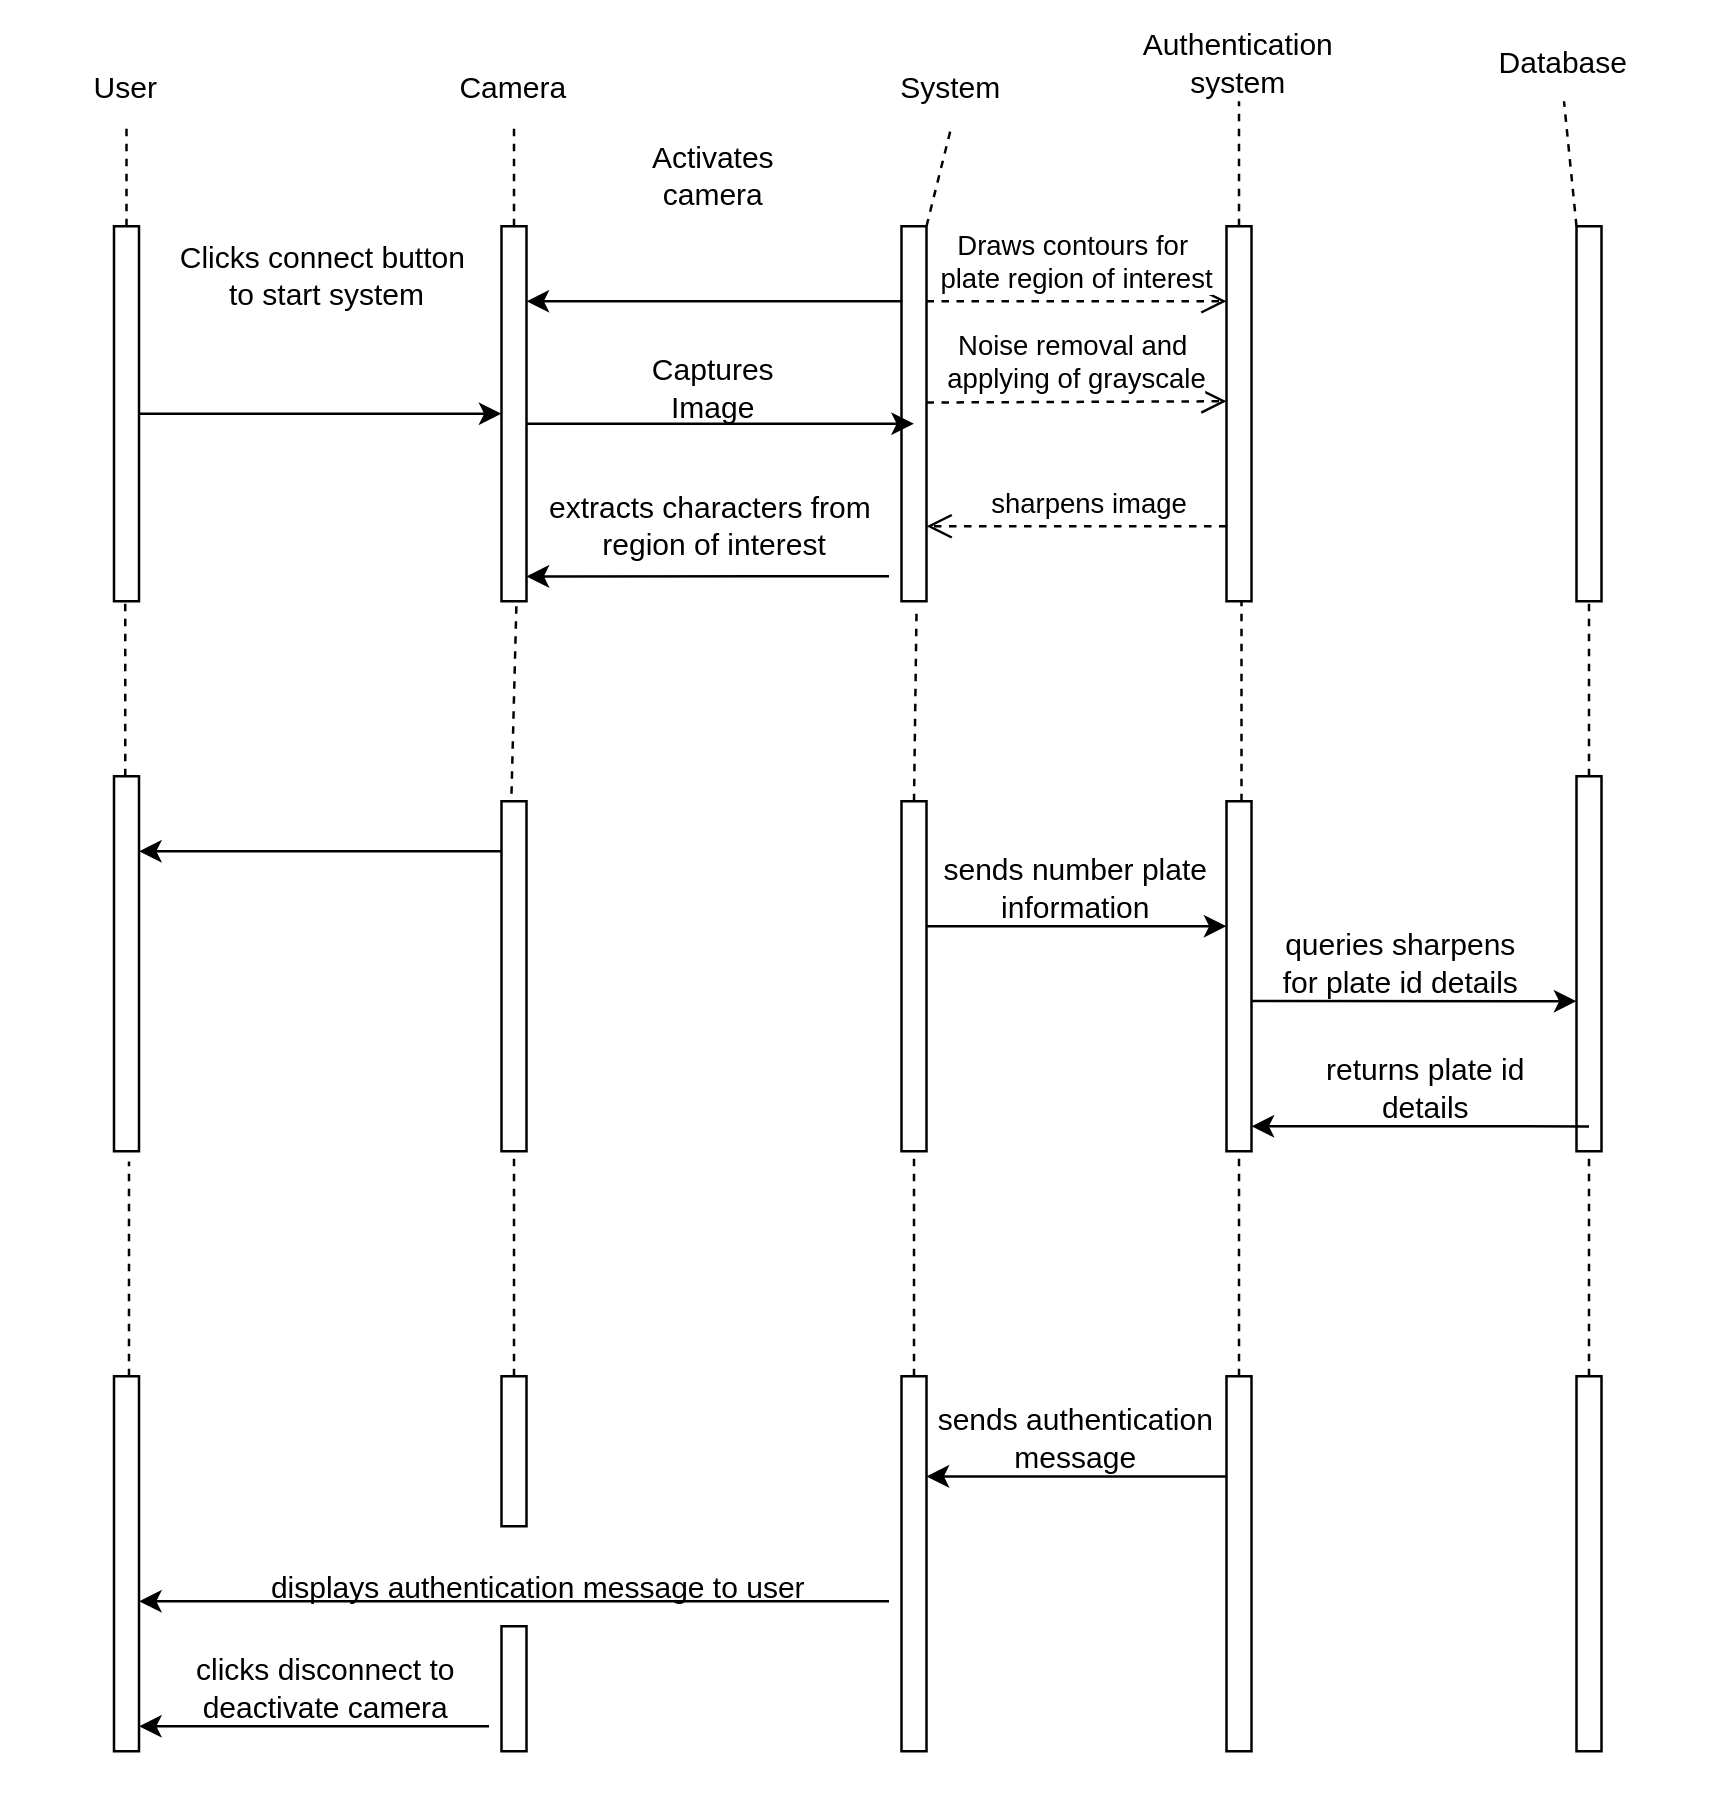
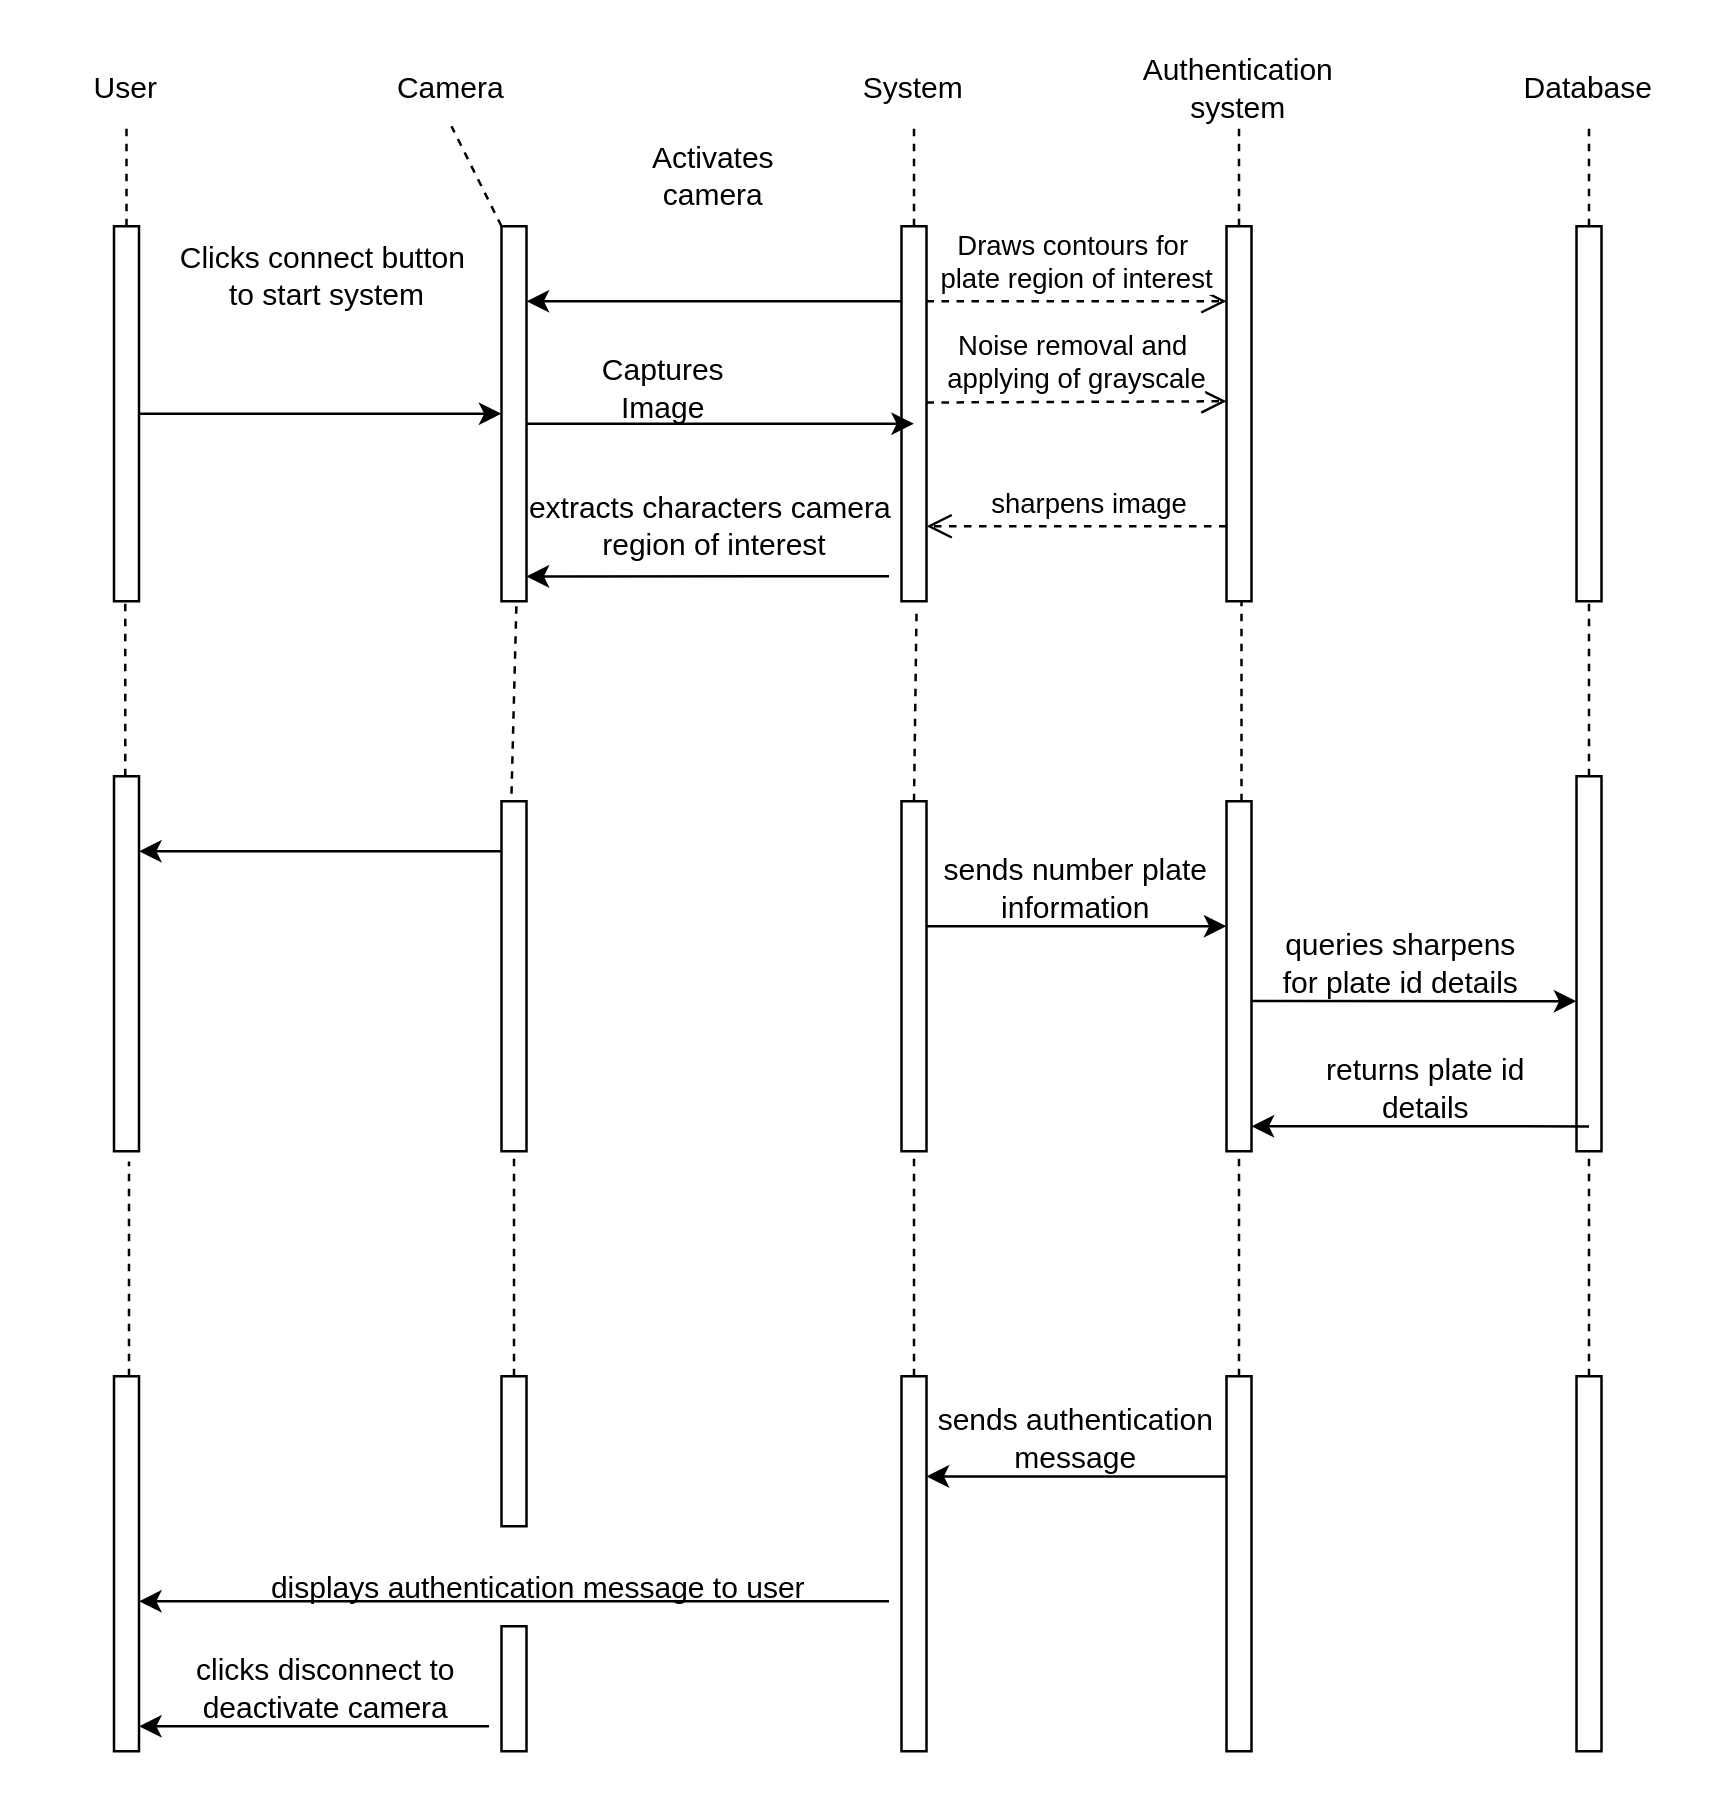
node "Authentication system": moved (1239, 64) -> (1239, 89)
node "Database": moved (1564, 64) -> (1589, 89)
node "Camera": moved (514, 89) -> (451, 89)
node "System": moved (951, 89) -> (914, 89)
node "Captures Image": moved (714, 389) -> (664, 389)
node "extracts characters from region of interest": label "extracts characters from region of interest" -> "extracts characters camera region of interest"
